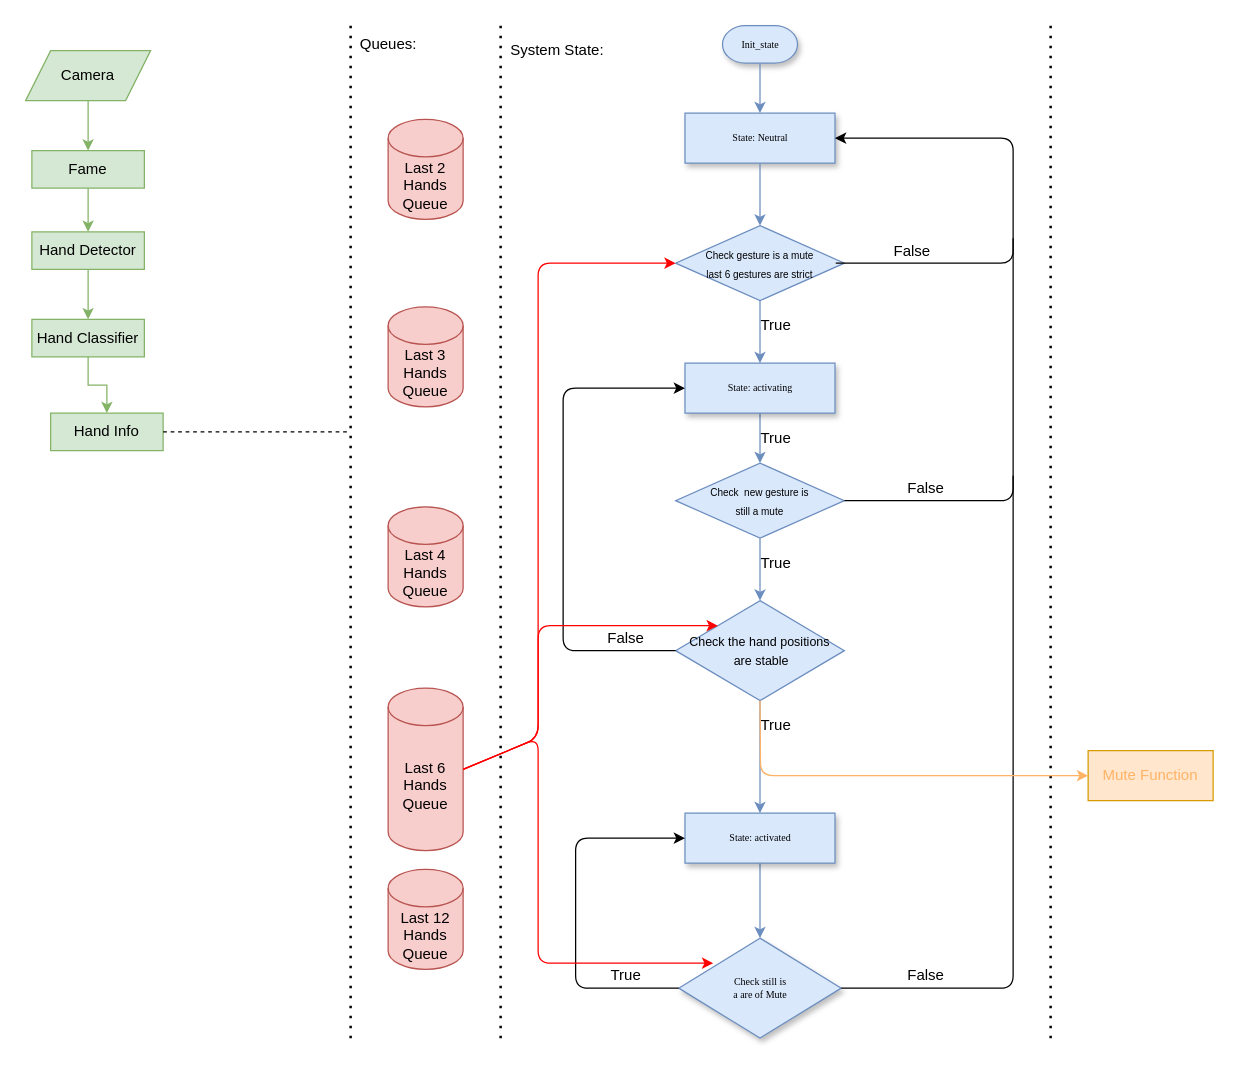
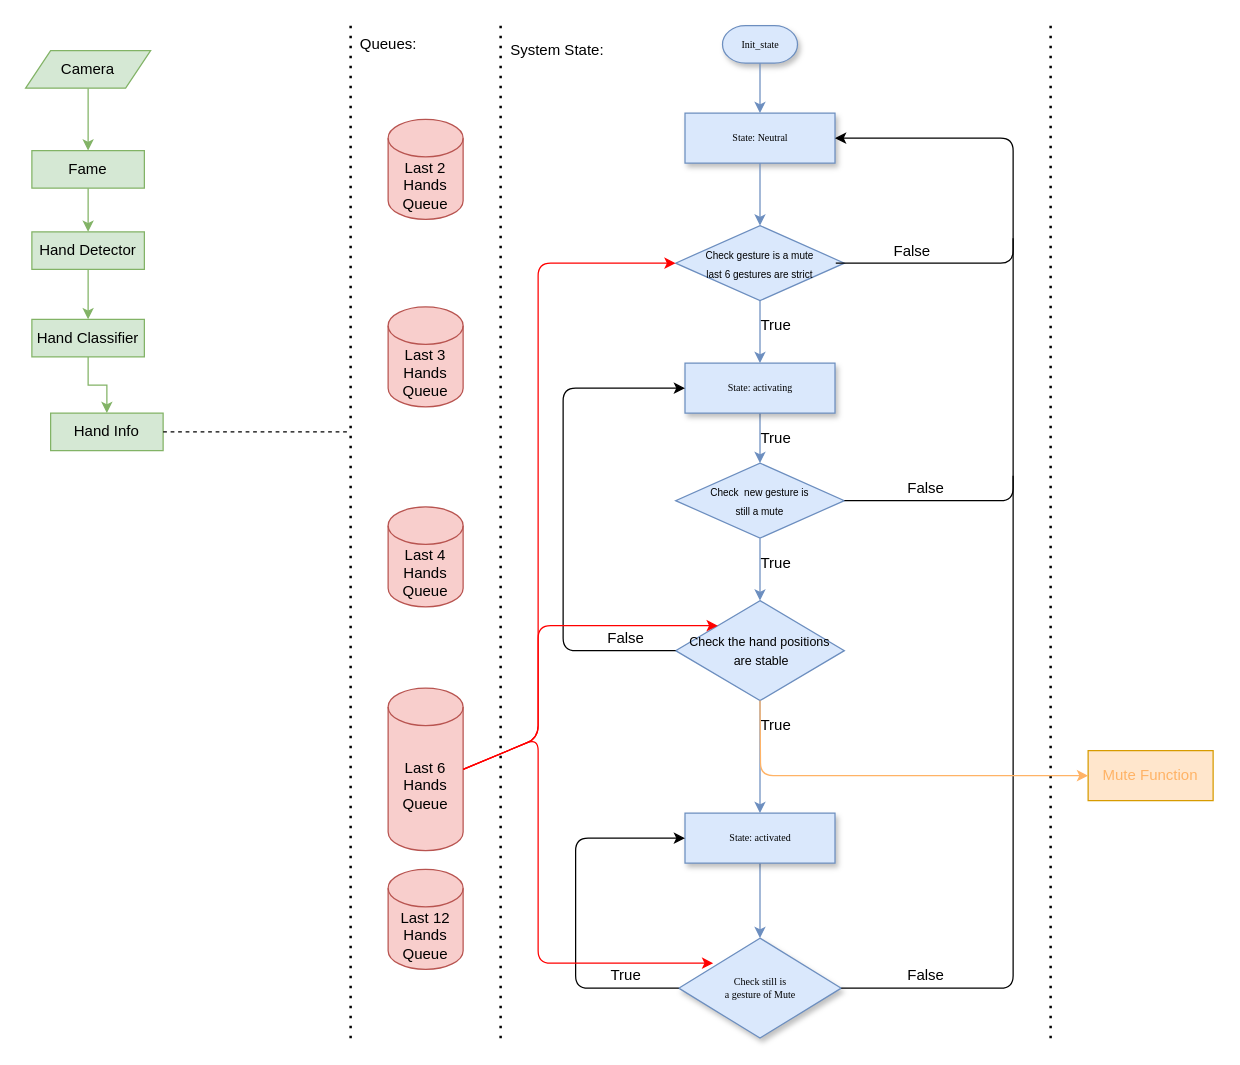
node "Camera": size 125x50 -> 125x38
node "Check still is a are of Mute": label "Check still is a are of Mute" -> "Check still is a gesture of Mute"
